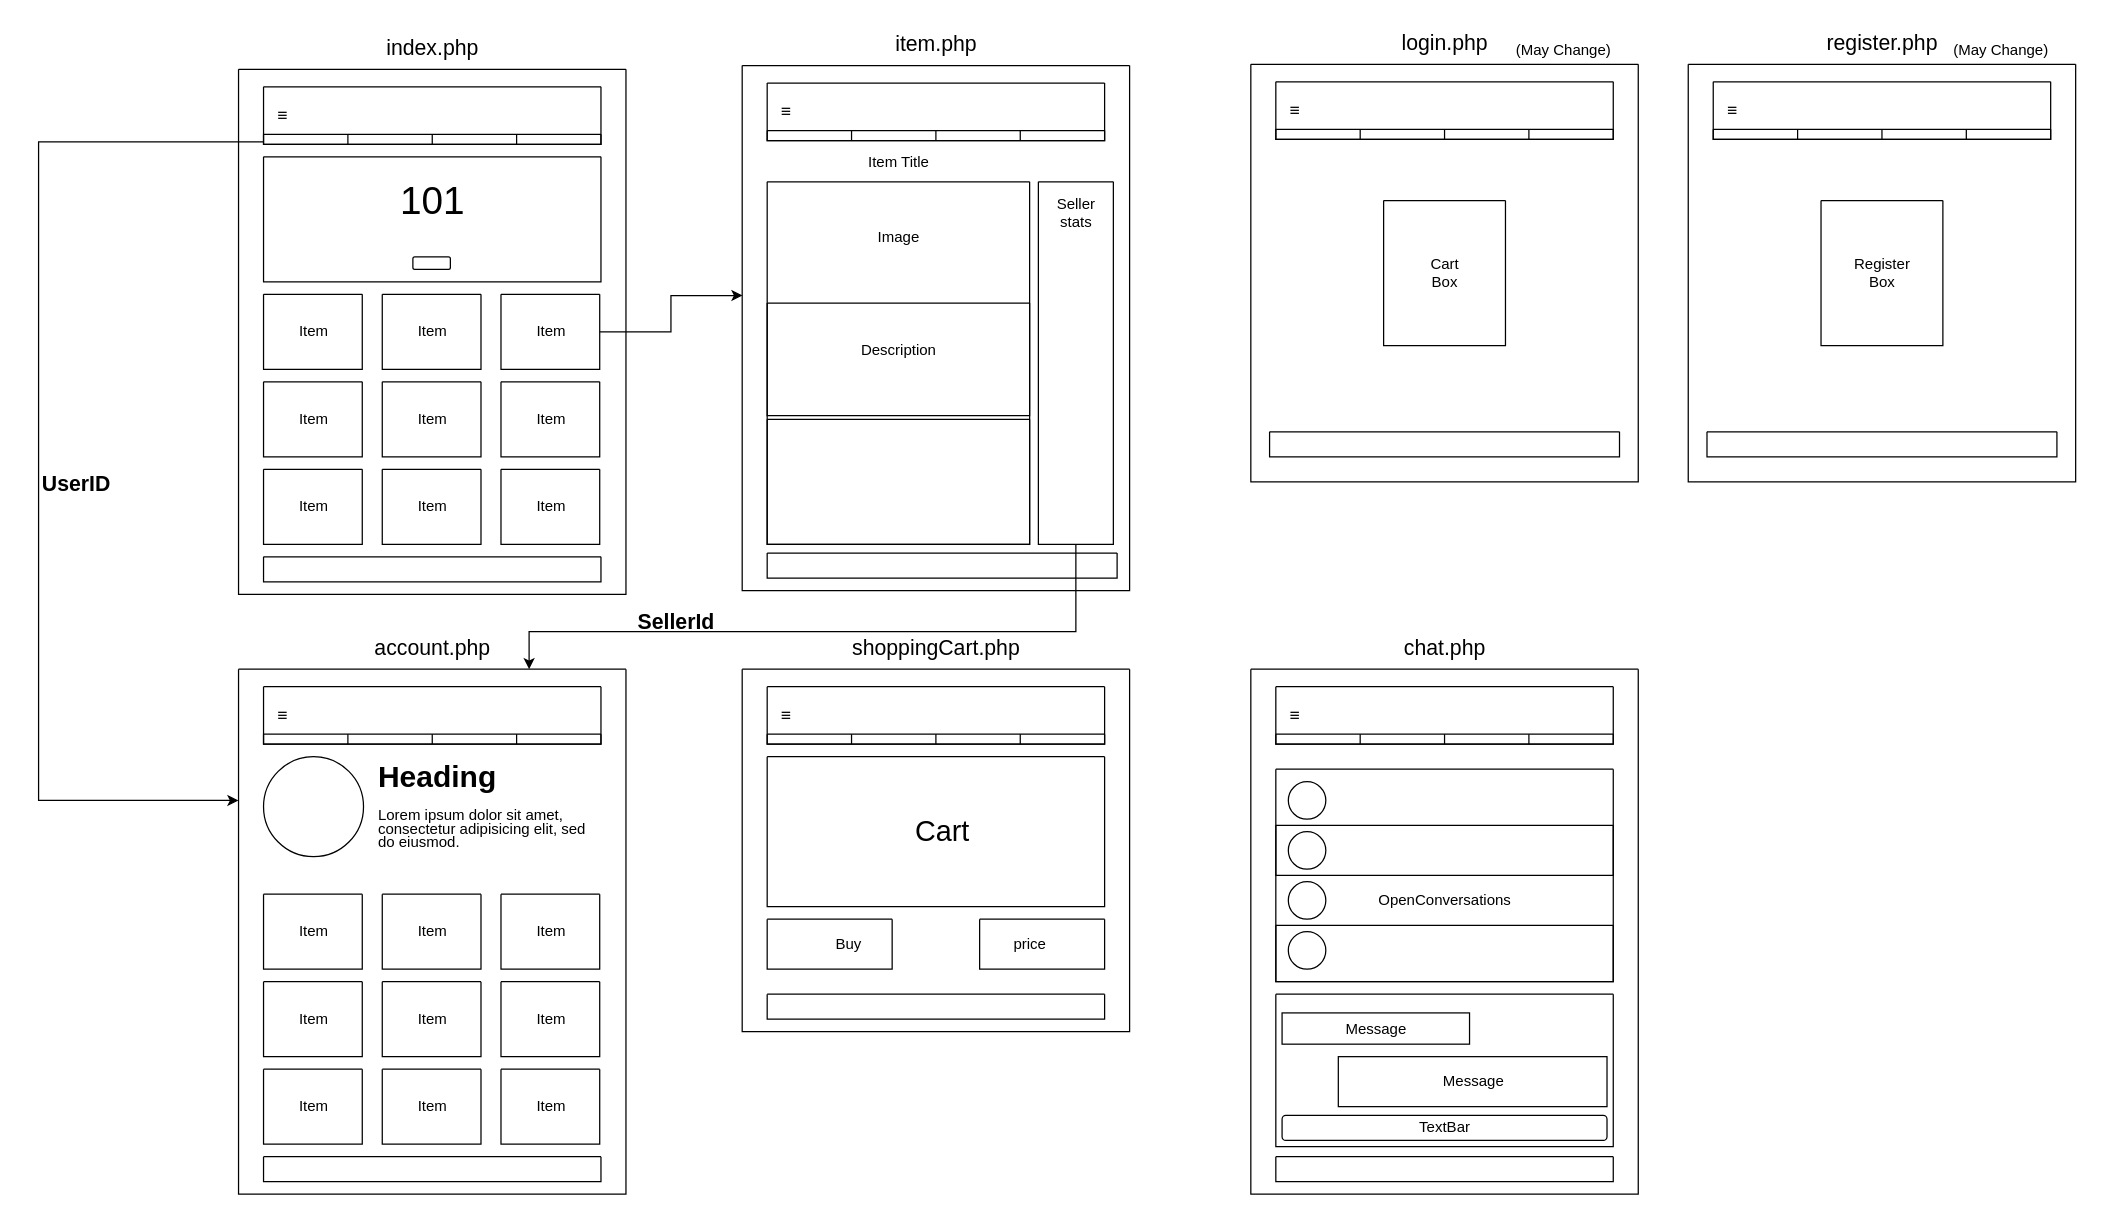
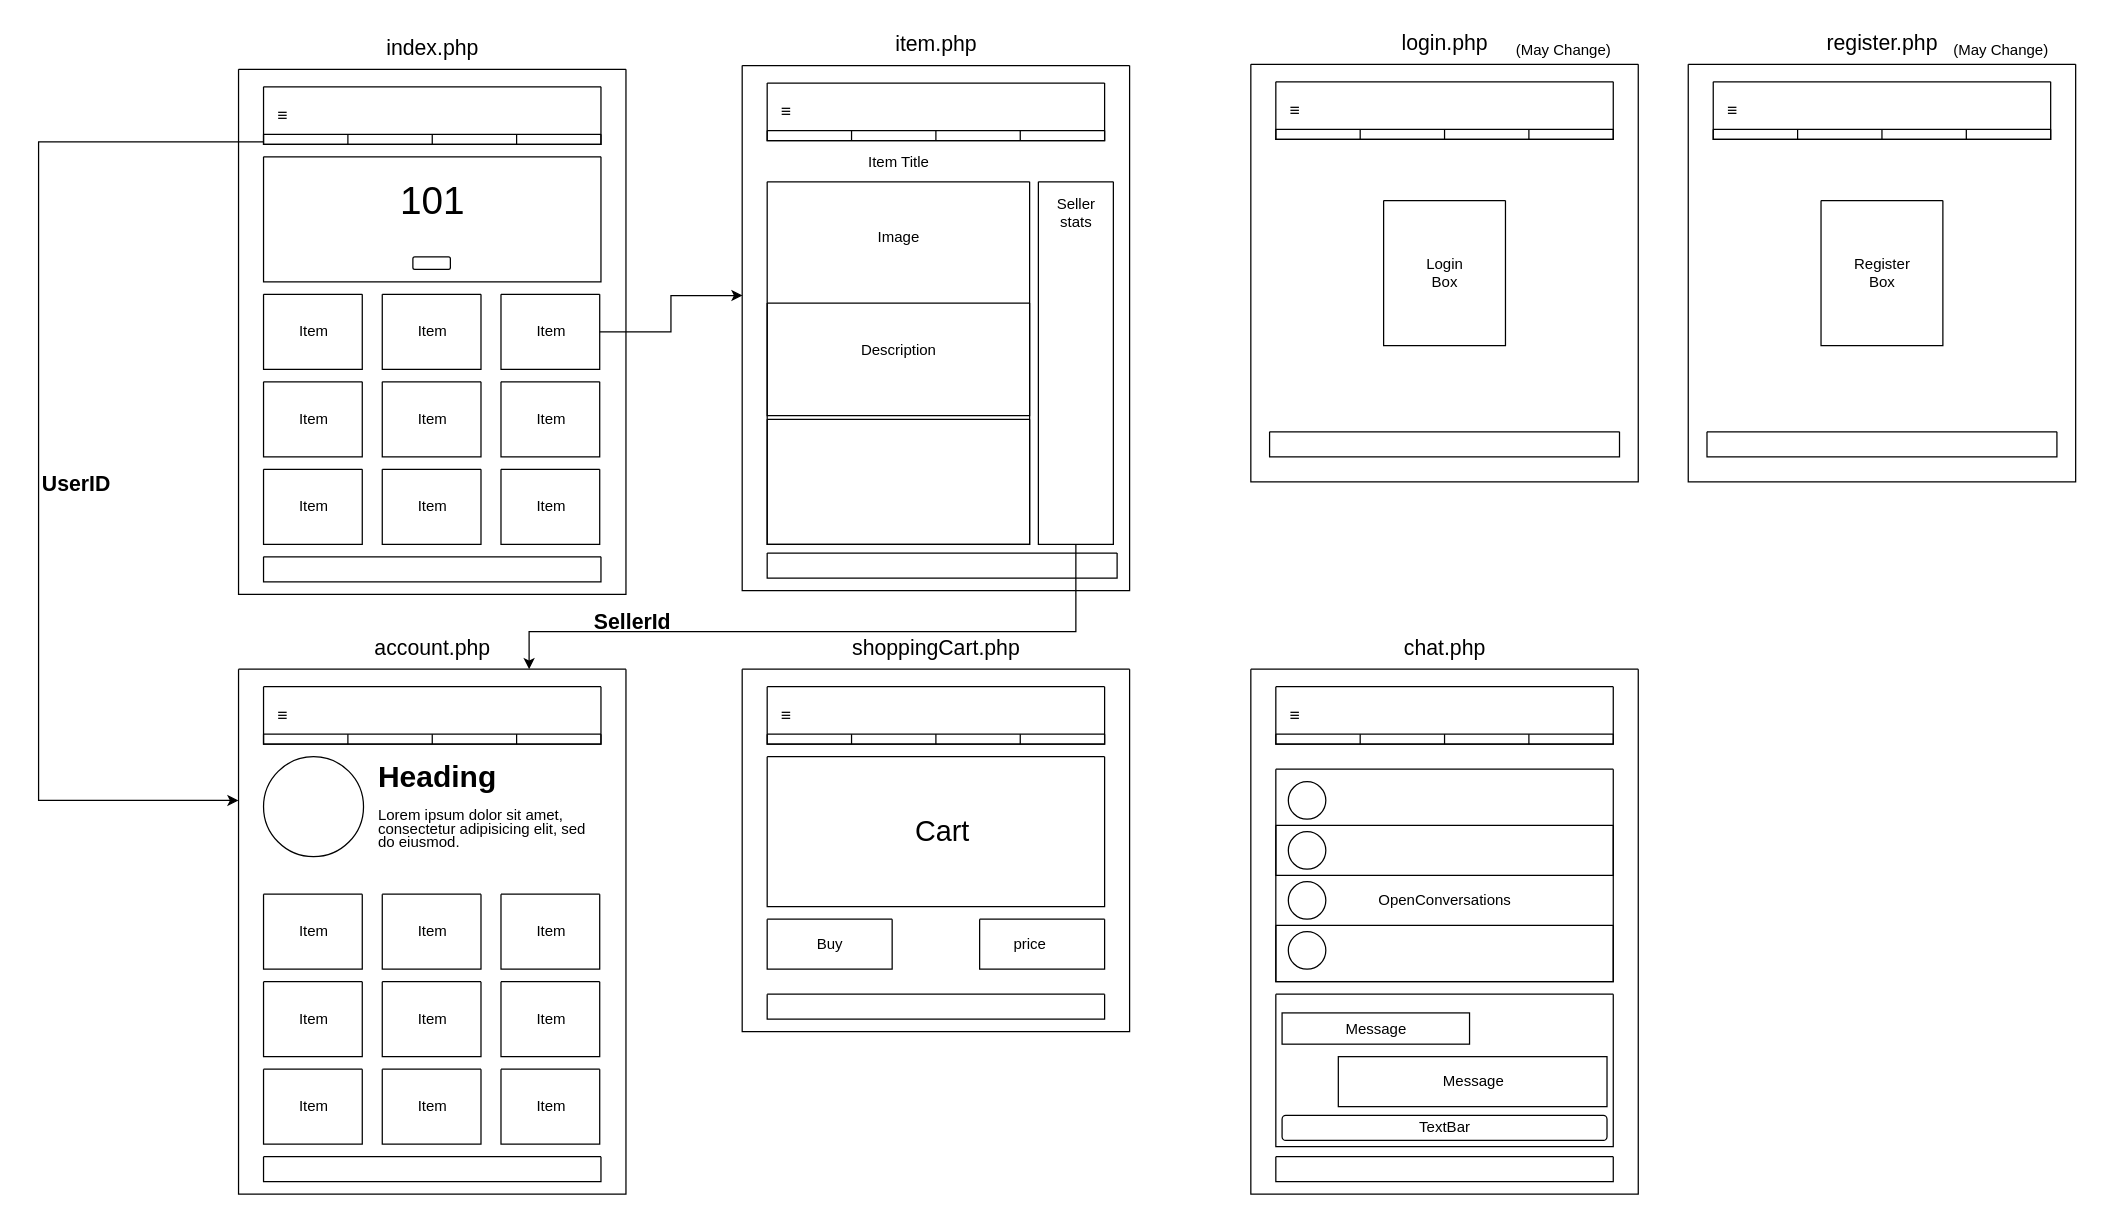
node "Cart Box": label "Cart Box" -> "Login Box"
node "SellerId": moved (676, 623) -> (632, 623)
node "Buy": moved (848, 944) -> (829, 944)
